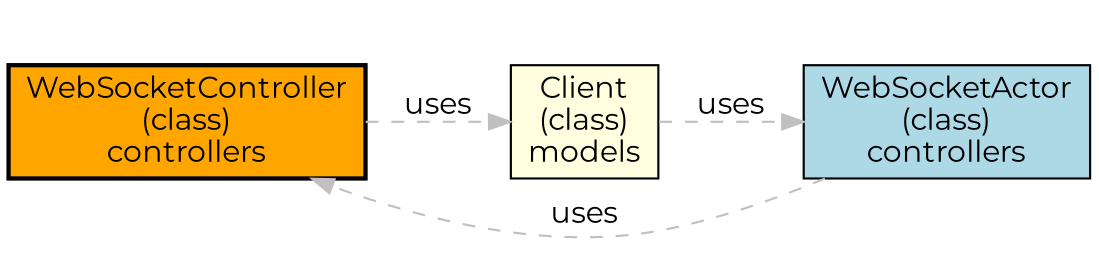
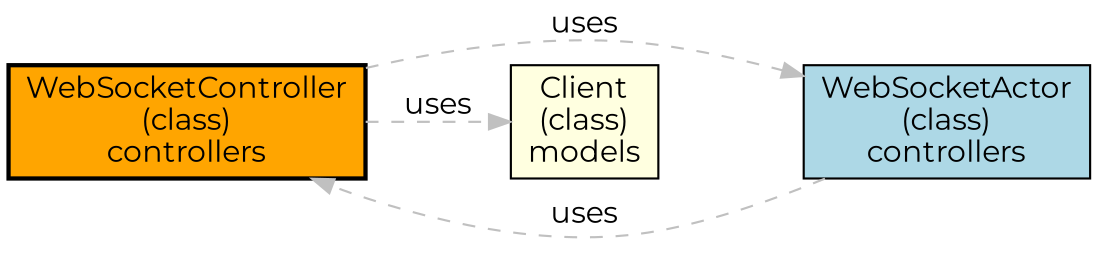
edge "Client (class) models" -> "WebSocketActor (class) controllers": now "WebSocketController (class) controllers" -> "WebSocketActor (class) controllers"
